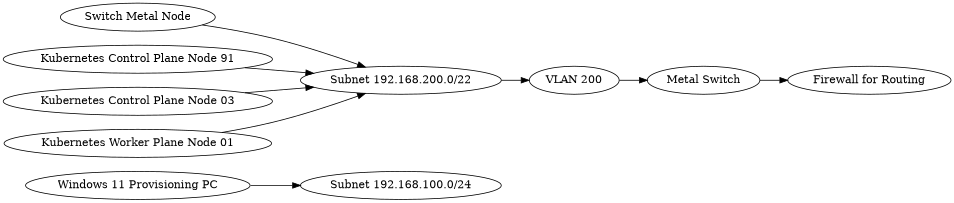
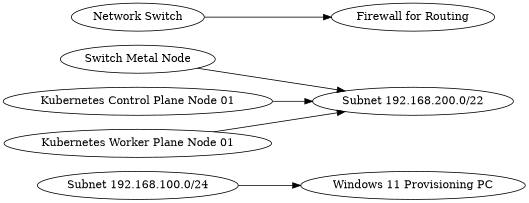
node "Kubernetes Control Plane Node 91": label "Kubernetes Control Plane Node 91" -> "Kubernetes Control Plane Node 01"
node "VLAN 200": removed
node "Metal Switch": label "Metal Switch" -> "Network Switch"
node "Kubernetes Control Plane Node 03": removed
edge "Windows 11 Provisioning PC" -> "Subnet 192.168.100.0/24": reversed
